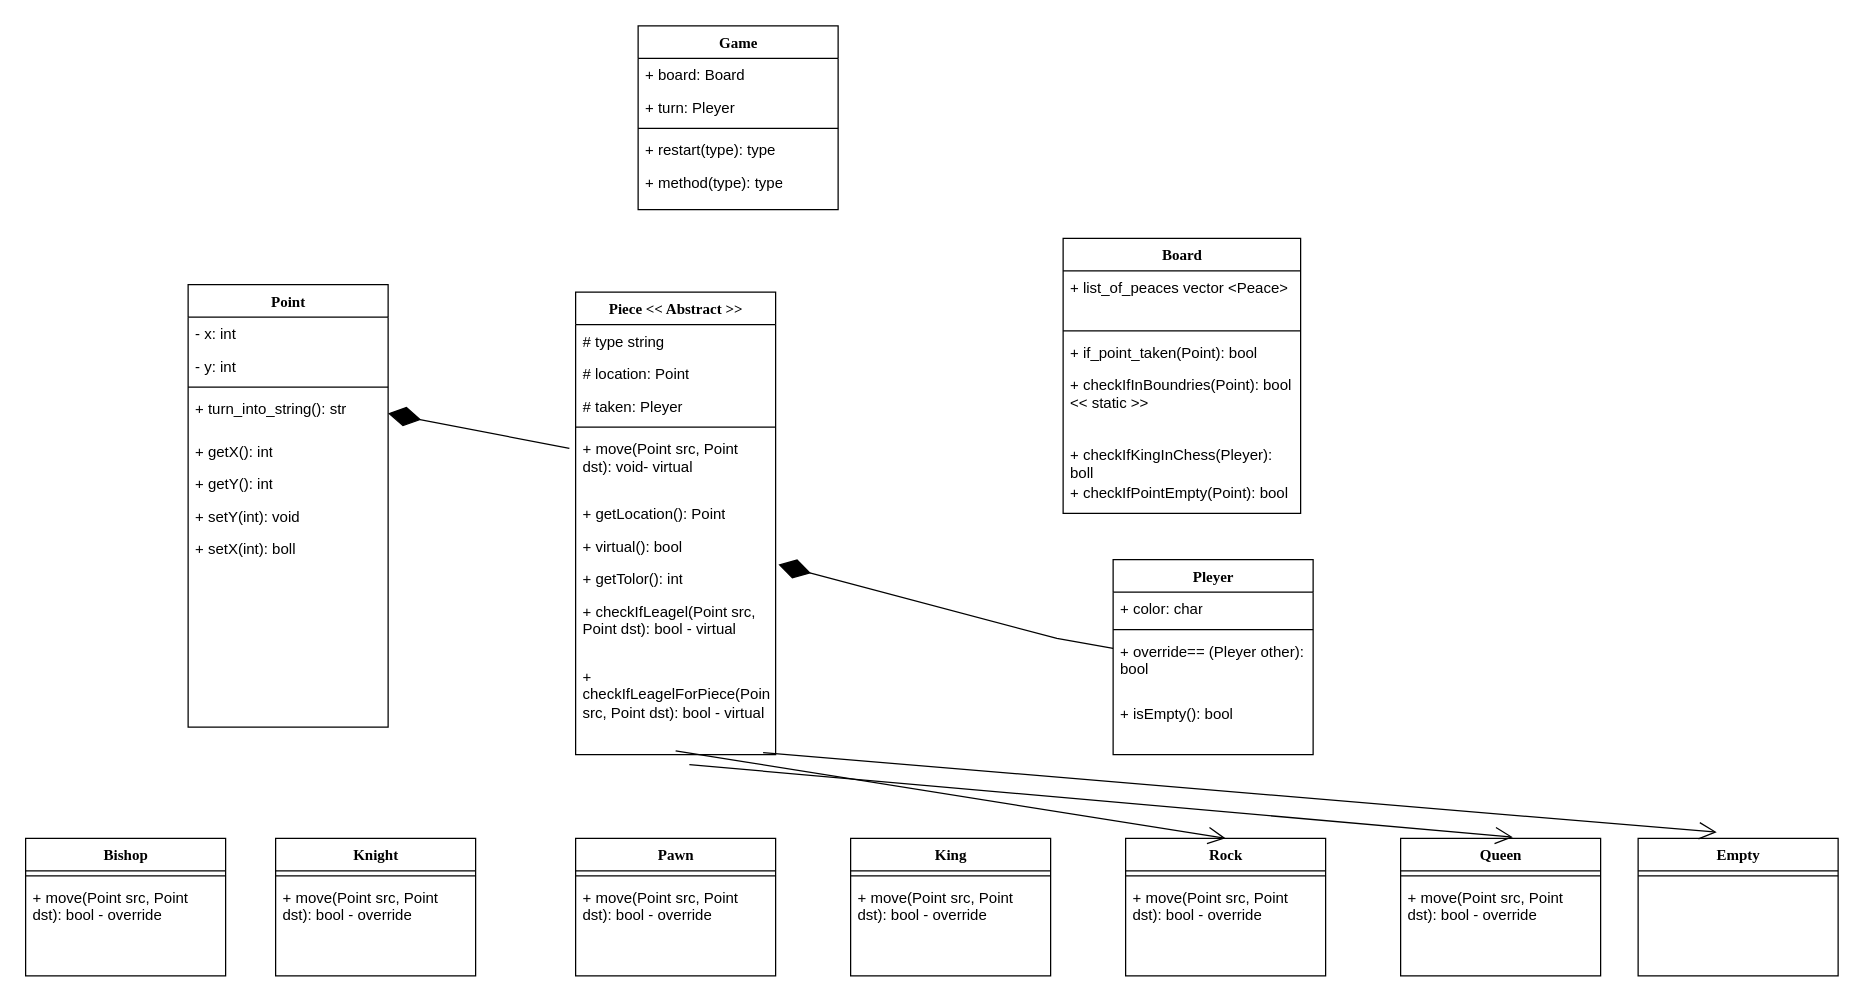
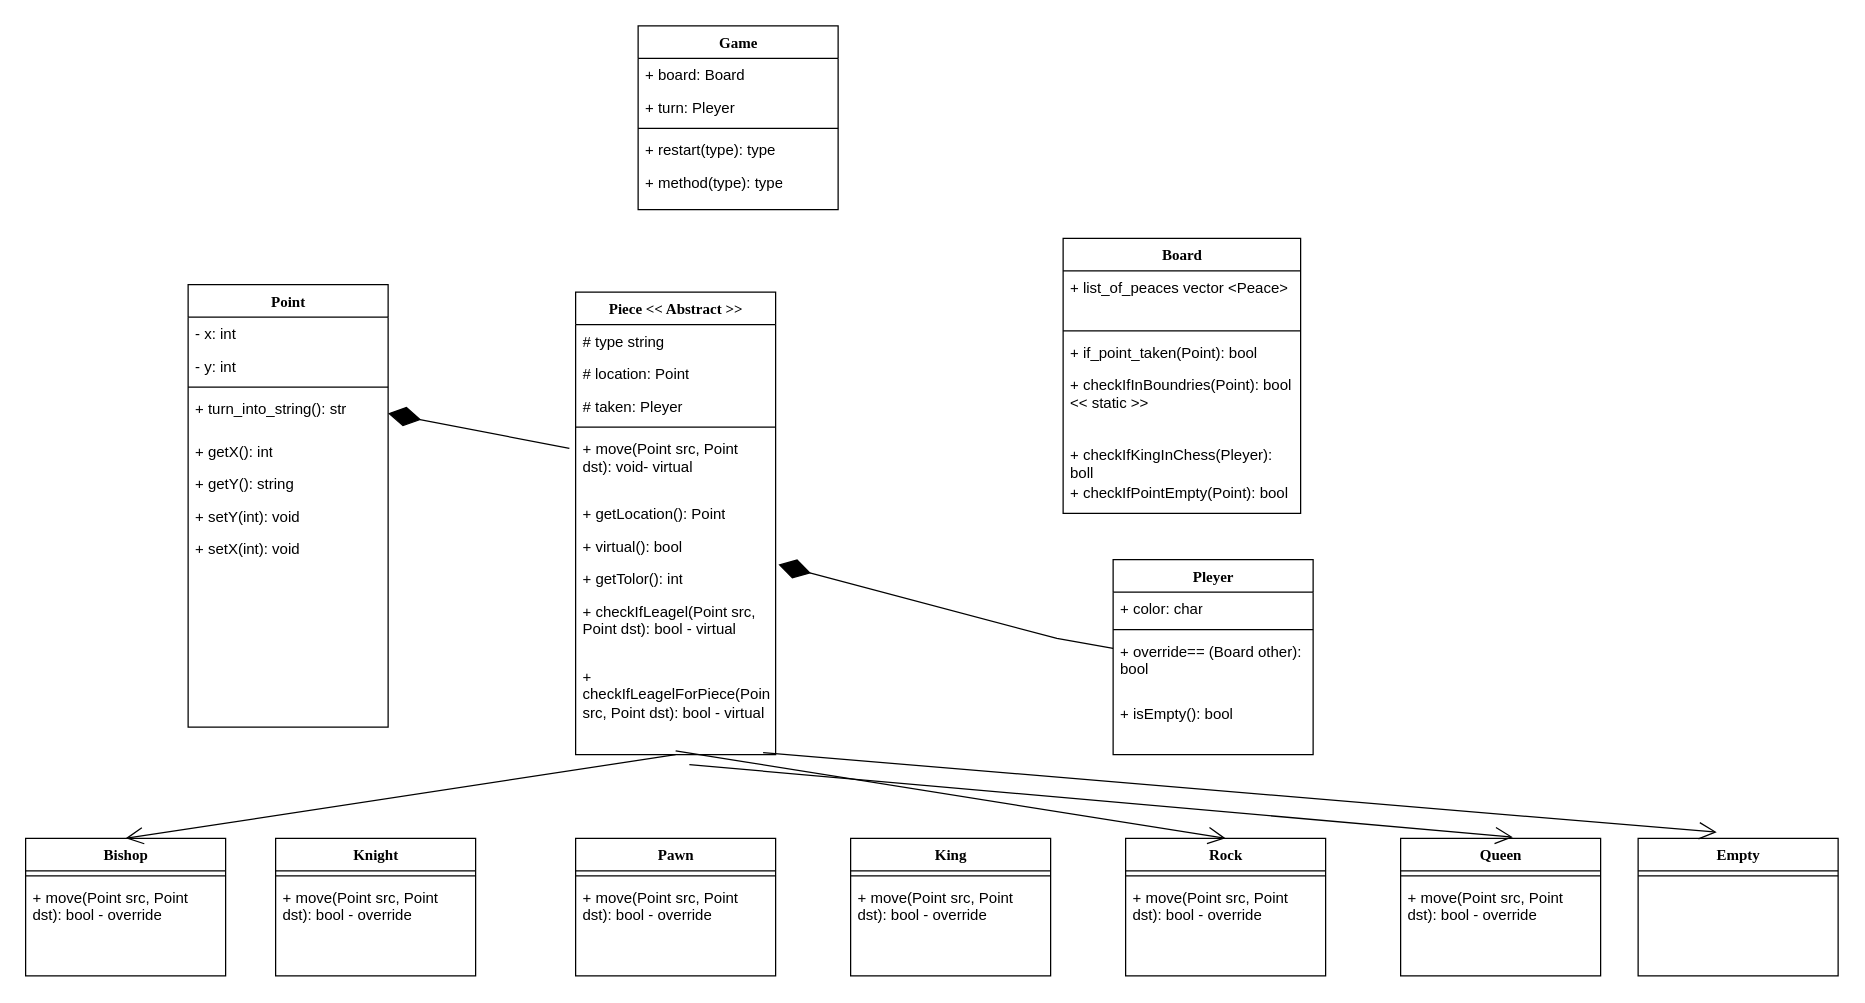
node "+ getY(): int": label "+ getY(): int" -> "+ getY(): string"
node "+ setX(int): boll": label "+ setX(int): boll" -> "+ setX(int): void"
node "+ override== (Pleyer other): bool": label "+ override== (Pleyer other): bool" -> "+ override== (Board other): bool"
edge "Piece << Abstract >>" -> "Bishop": added
